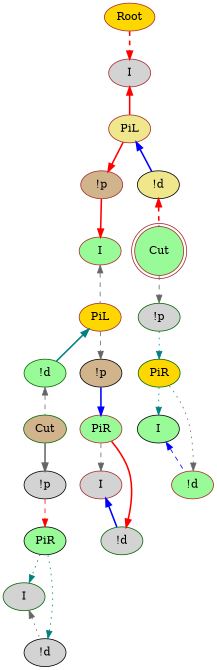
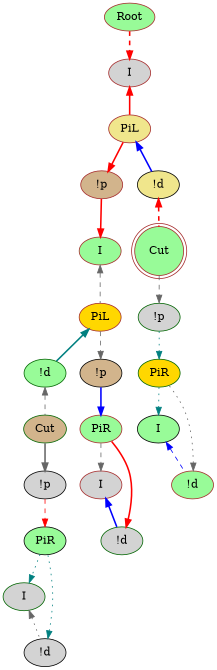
node "Root": fillcolor gold -> palegreen
